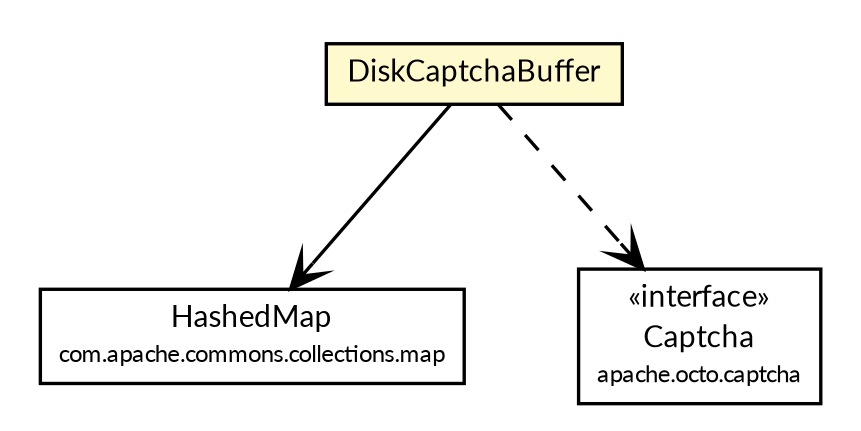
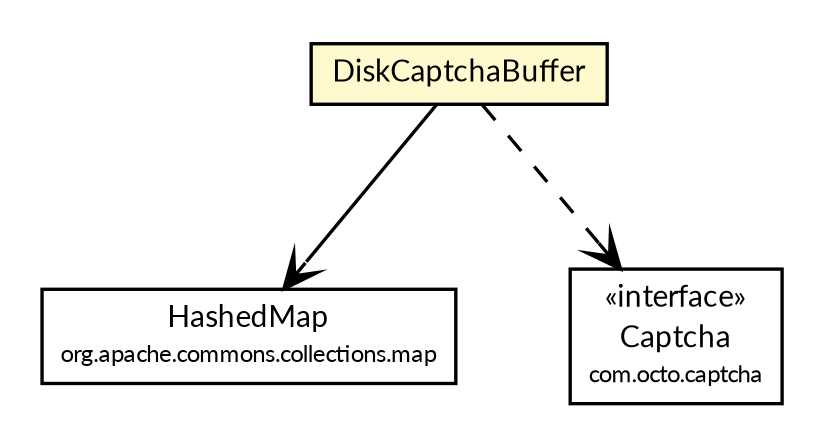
node "HashedMap": text "com.apache.commons.collections.map" -> "org.apache.commons.collections.map"
node "Captcha": text "apache.octo.captcha" -> "com.octo.captcha"
